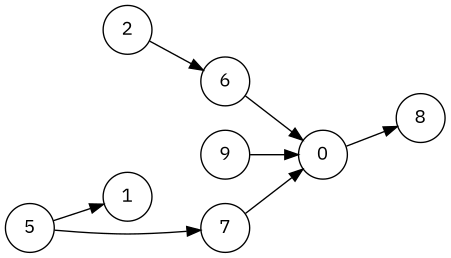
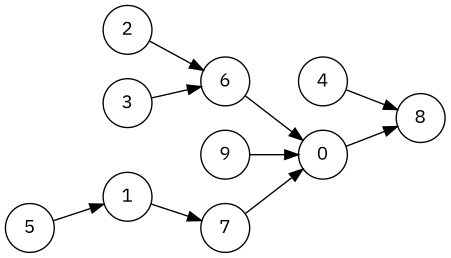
node "4": added
node "3": added
edge "5" -> "7": now "1" -> "7"
